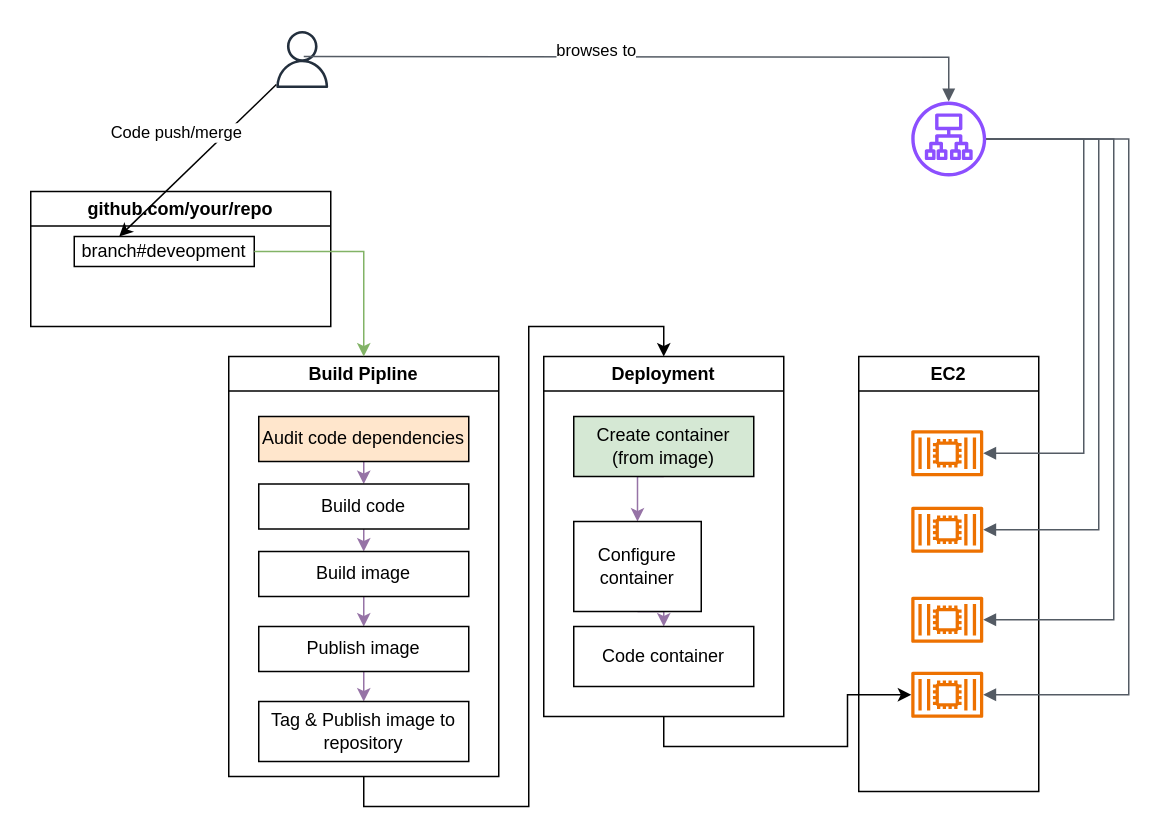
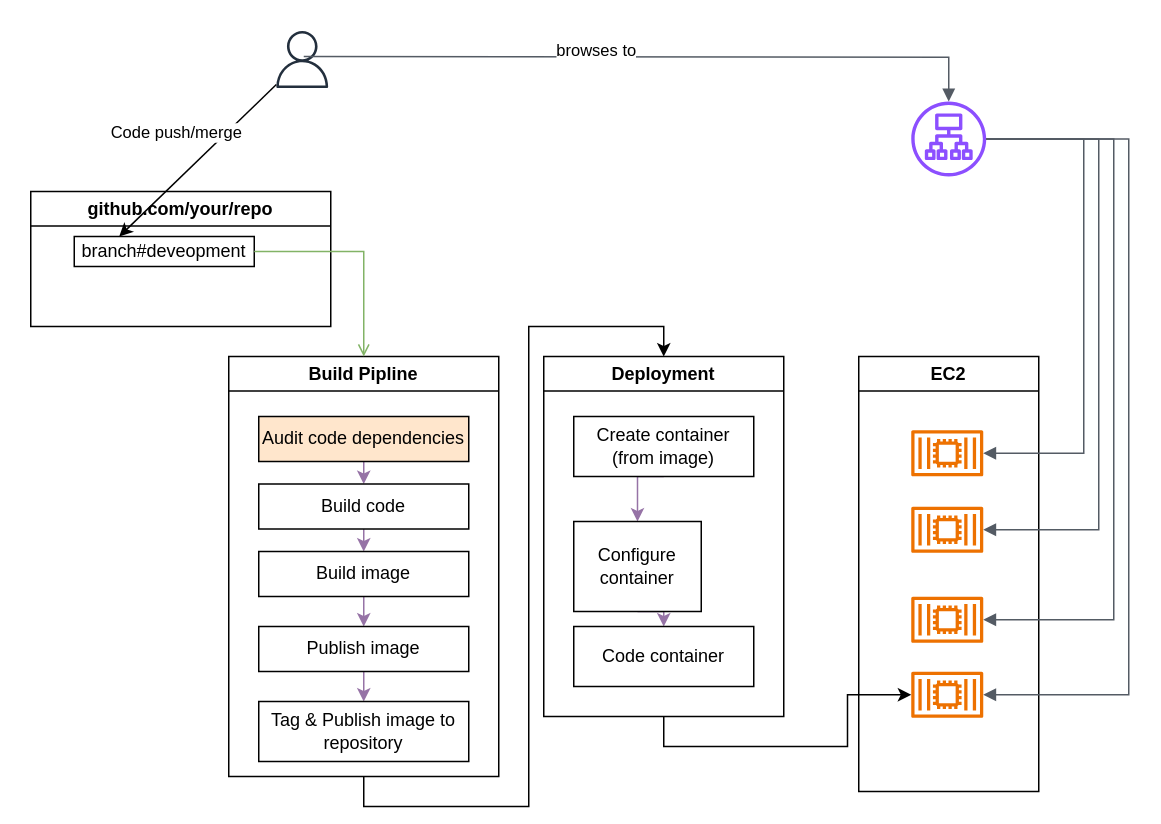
edge "branch#deveopment" -> "Build Pipline": arrowhead classic -> open
node "Create container (from image)": fillcolor #d5e8d4 -> #ffffff
